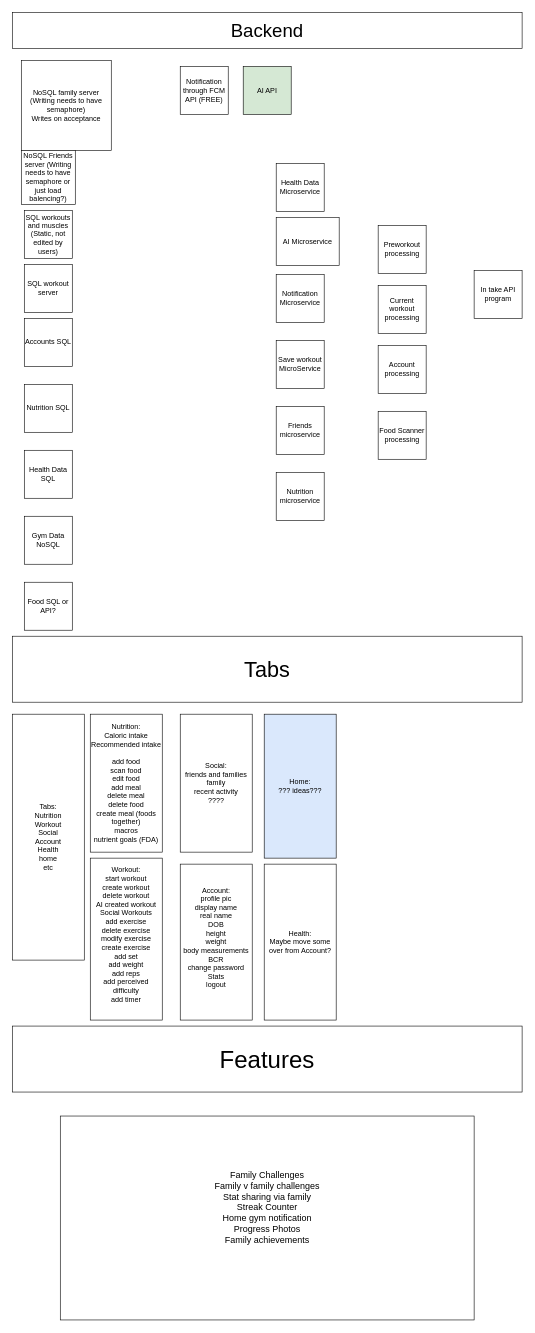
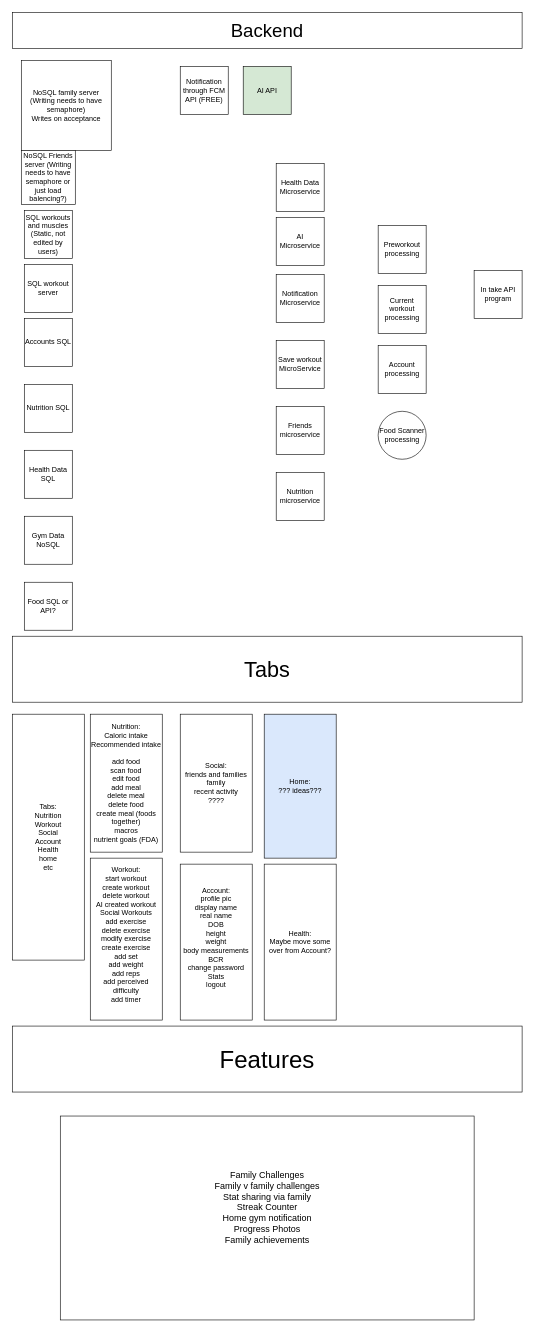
node "AI Microservice": size 63x48 -> 48x48
node "Food Scanner processing": shape rectangle -> ellipse
